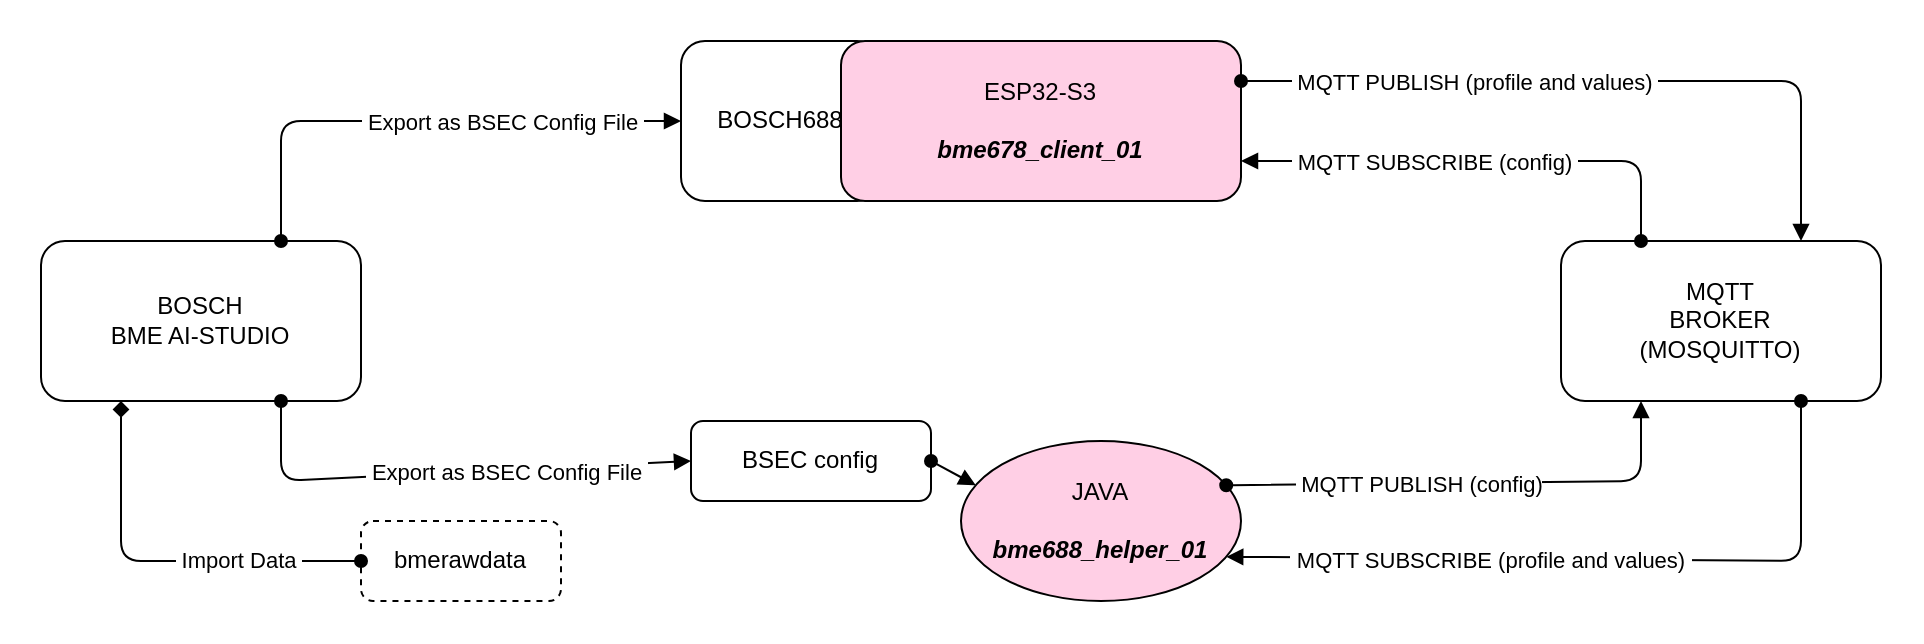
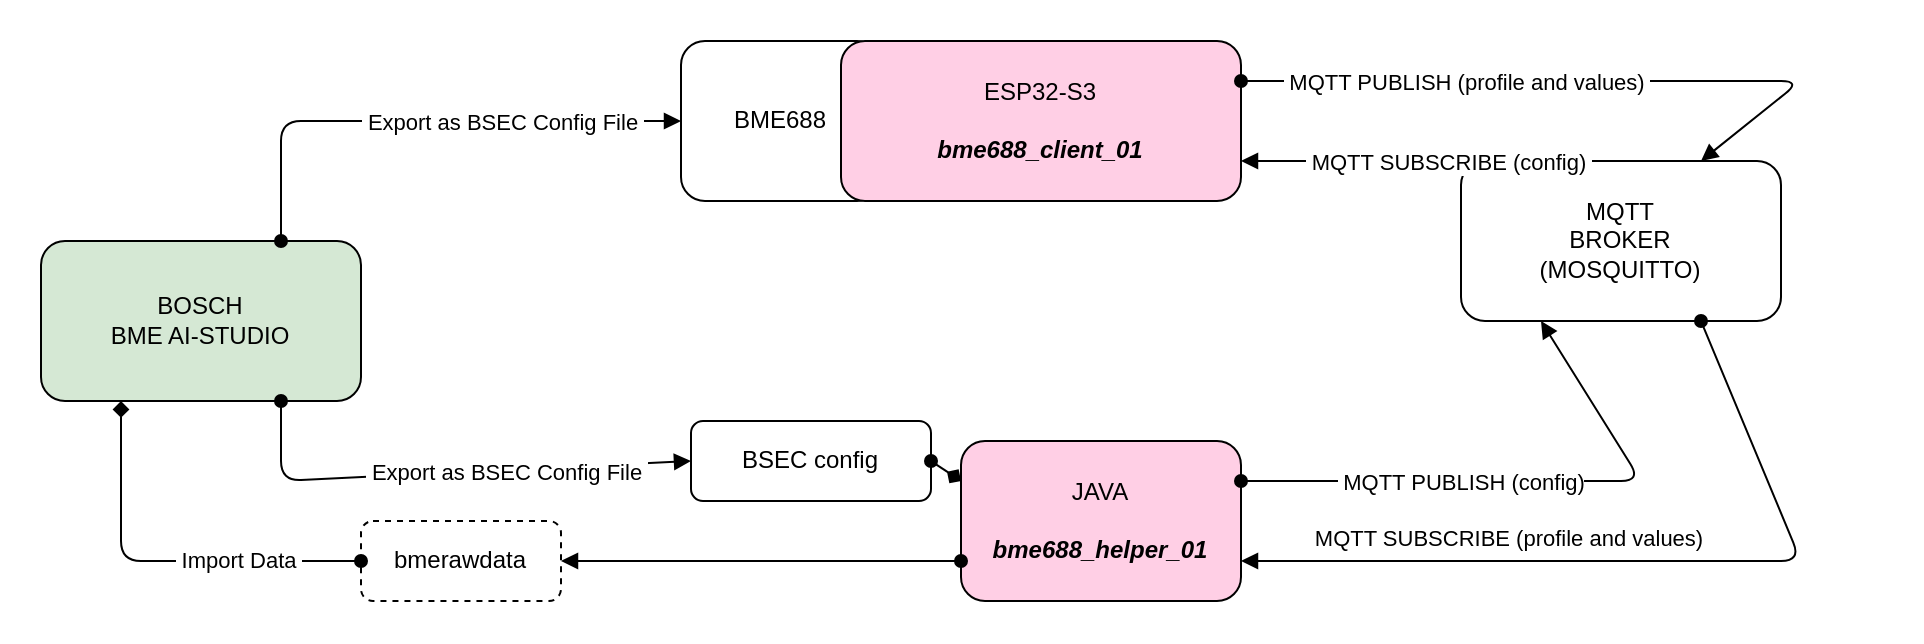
node "BOSCH688": label "BOSCH688" -> "BME688"
node "ESP32-S3 bme678_client_01": label "ESP32-S3 bme678_client_01" -> "ESP32-S3 bme688_client_01"
node "BOSCH BME AI-STUDIO": fillcolor #ffffff -> #d5e8d4
node "MQTT BROKER (MOSQUITTO)": moved (1721, 321) -> (1621, 241)
edge "BSEC config" -- "JAVA bme688_helper_01": arrowhead block -> diamond
node "JAVA bme688_helper_01": shape ellipse -> rounded rectangle
edge "JAVA bme688_helper_01" -- "bmerawdata": added
